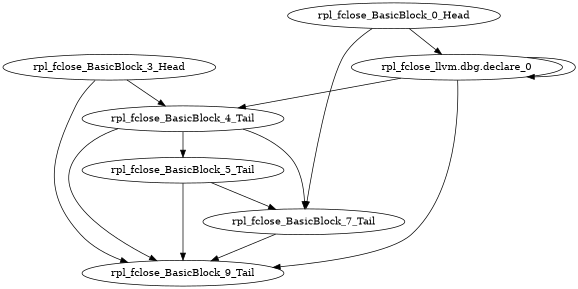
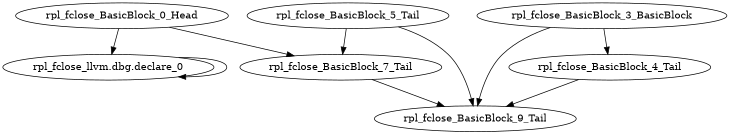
node "rpl_fclose_BasicBlock_3_Head": label "rpl_fclose_BasicBlock_3_Head" -> "rpl_fclose_BasicBlock_3_BasicBlock"
edge "rpl_fclose_llvm.dbg.declare_0" -> "rpl_fclose_BasicBlock_4_Tail": removed
edge "rpl_fclose_BasicBlock_4_Tail" -> "rpl_fclose_BasicBlock_5_Tail": removed
edge "rpl_fclose_BasicBlock_4_Tail" -> "rpl_fclose_BasicBlock_7_Tail": removed
edge "rpl_fclose_llvm.dbg.declare_0" -> "rpl_fclose_BasicBlock_9_Tail": removed
